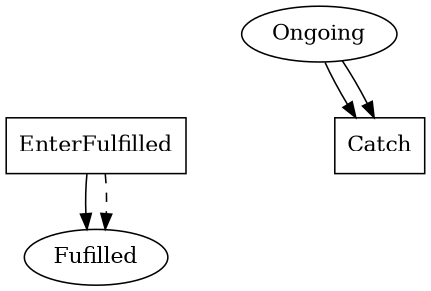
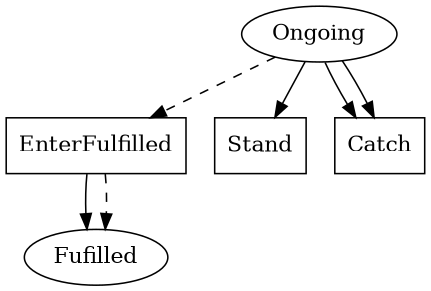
edge "Ongoing" -> "EnterFulfilled": added
node "Stand": added
